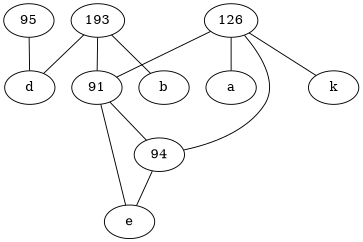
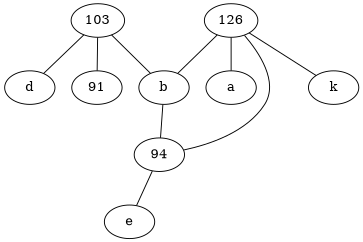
node "95": removed
node "193": label "193" -> "103"
edge "126" -- "91": now "126" -- "b"
edge "91" -- "94": now "b" -- "94"
edge "91" -- "e": removed
